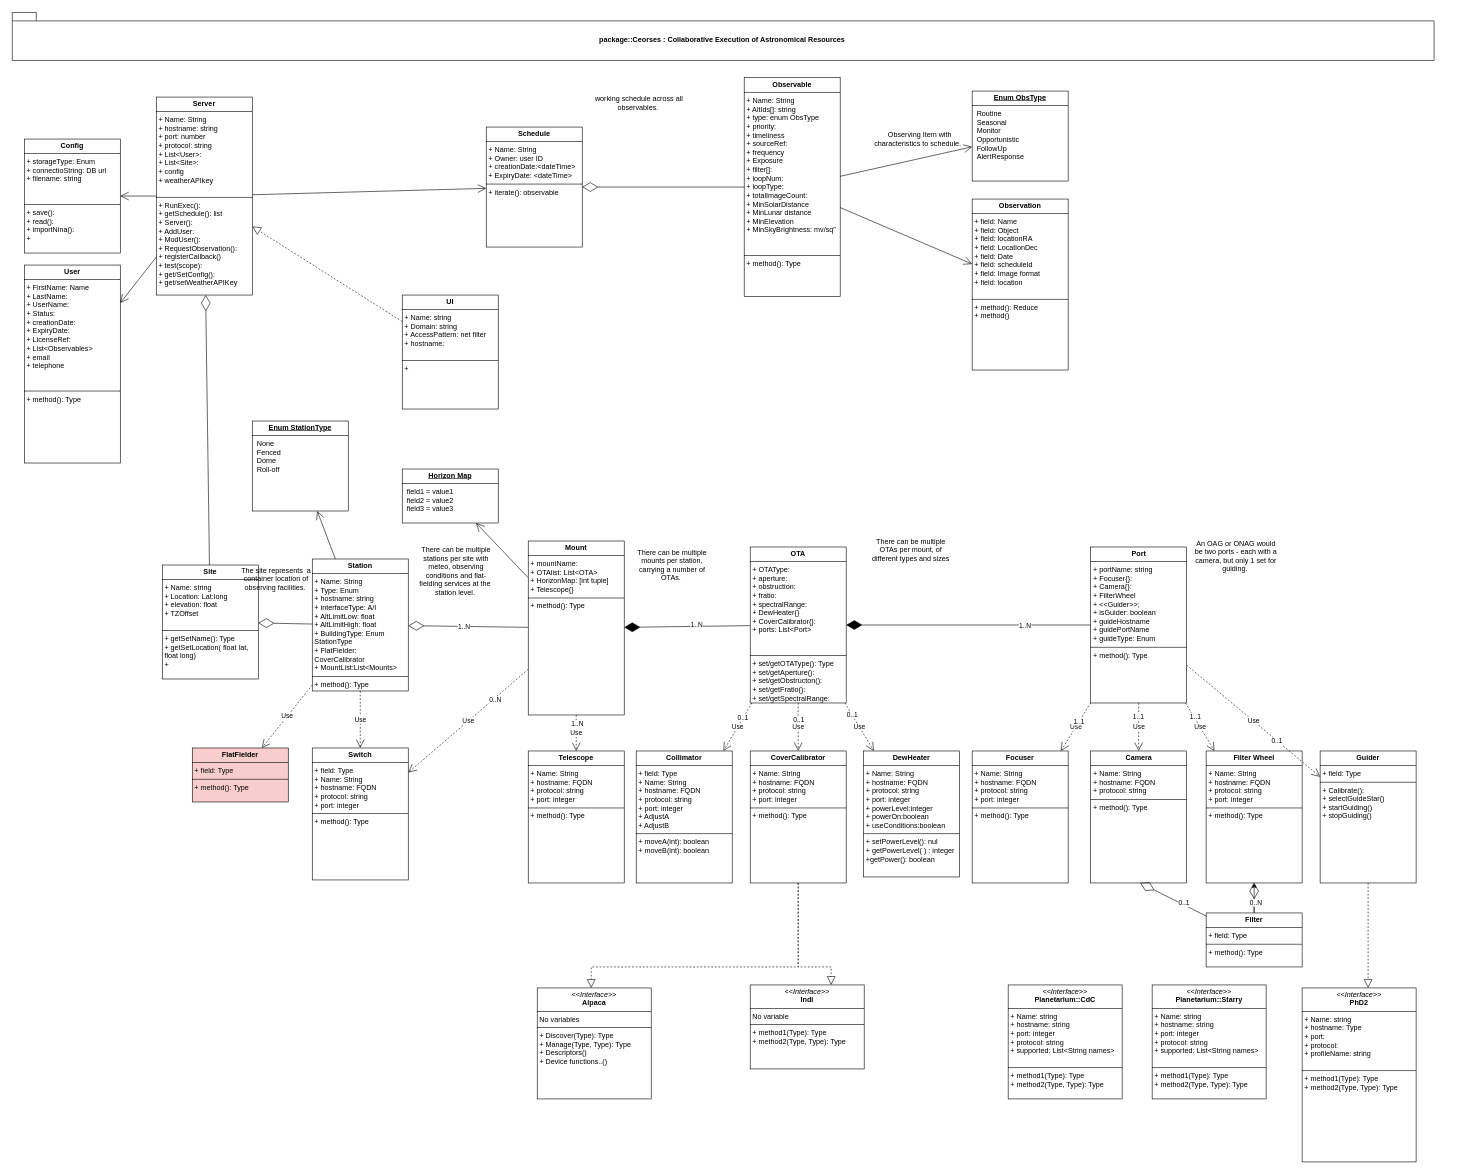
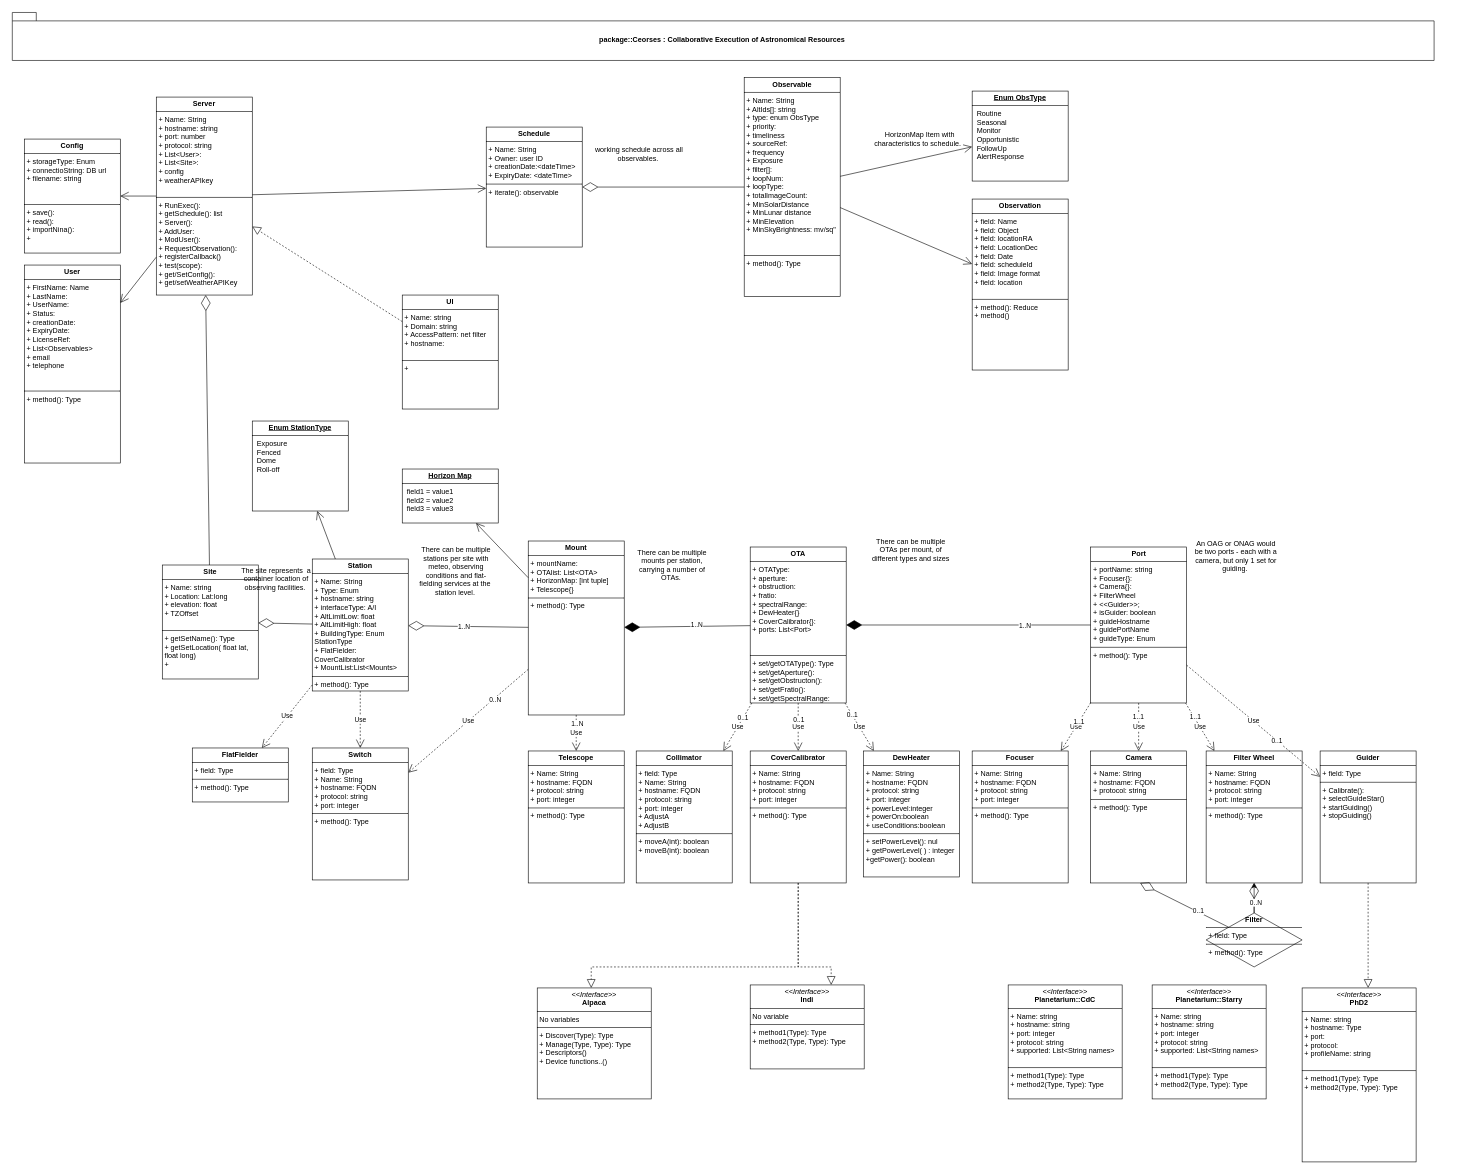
node "working schedule across all observables.": moved (639, 103) -> (639, 154)
node "Observing Item with characteristics to schedule.": label "Observing Item with characteristics to schedule." -> "HorizonMap Item with characteristics to schedule."
node "Enum StationType None Fenced Dome Roll-off": label "Enum StationType None Fenced Dome Roll-off" -> "Enum StationType Exposure Fenced Dome Roll-off"
node "FlatFielder + field: Type + method(): Type": fillcolor #f8cecc -> #ffffff
node "Filter + field: Type + method(): Type": shape rectangle -> diamond
